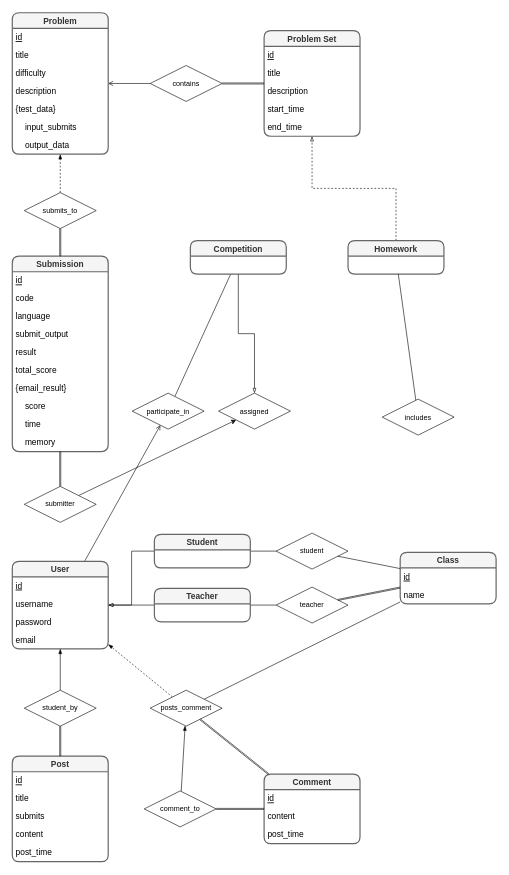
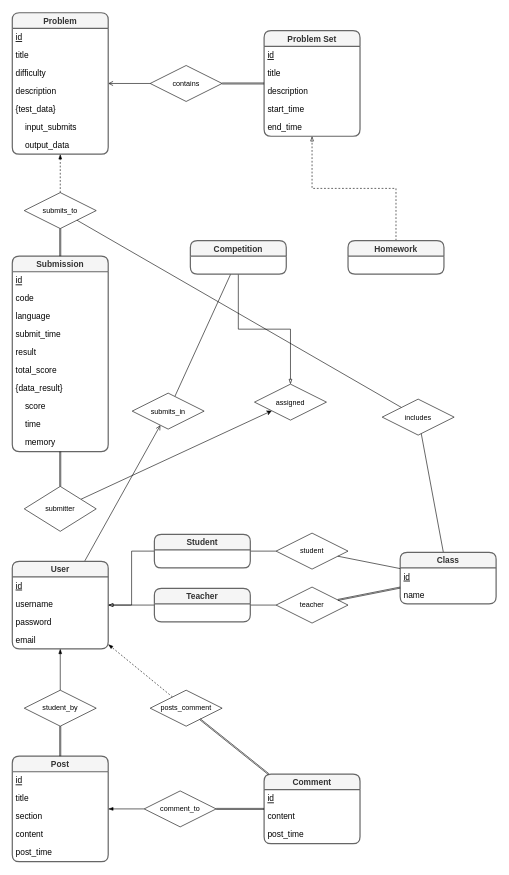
node "submit_output": label "submit_output" -> "submit_time"
edge "Homework" -- "includes": now "submits_to" -- "includes"
node "{email_result}": label "{email_result}" -> "{data_result}"
node "participate_in": label "participate_in" -> "submits_in"
node "assigned": moved (255, 411) -> (291, 402)
node "submitter": size 72x36 -> 72x45
edge "Class" -- "posts_comment": now "Class" -- "includes"
edge "comment_to" -> "posts_comment": now "comment_to" -> "Post"
node "submits": label "submits" -> "section"
